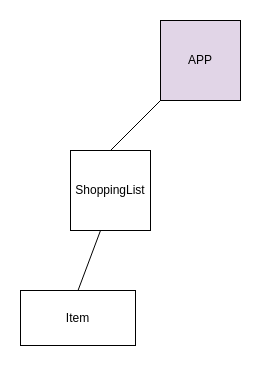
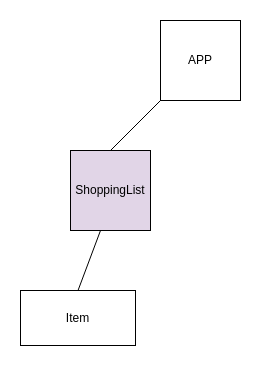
node "APP": fillcolor #e1d5e7 -> #ffffff
node "ShoppingList": fillcolor #ffffff -> #e1d5e7
